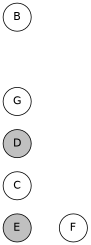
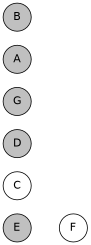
node "B": fillcolor white -> gray
node "A": added
node "G": fillcolor white -> gray
